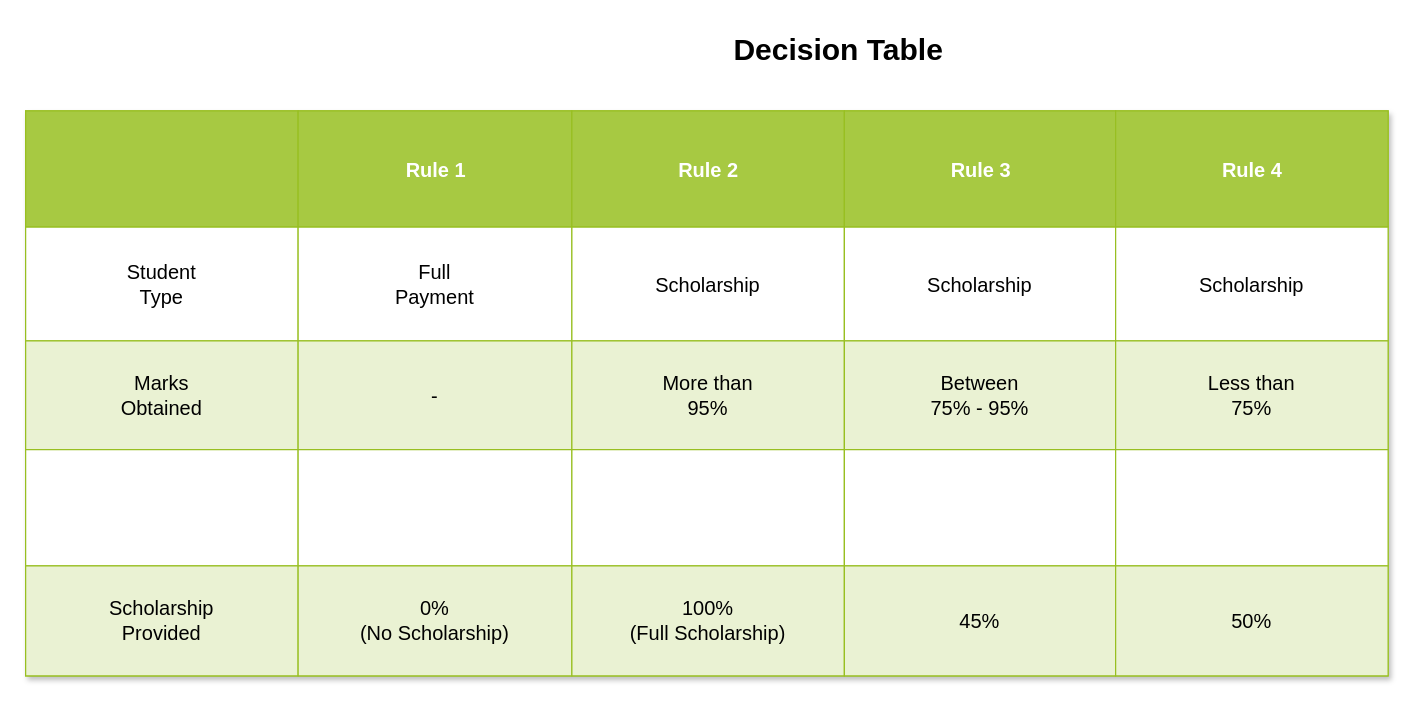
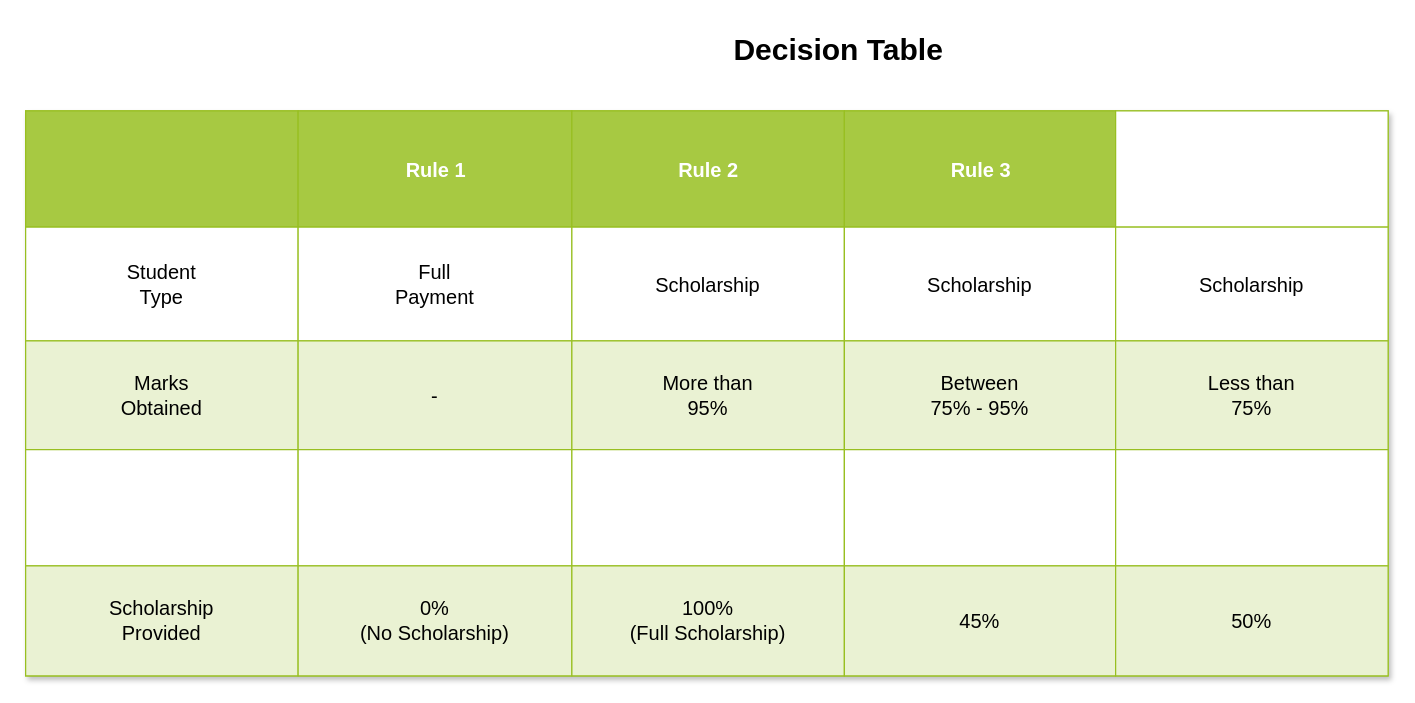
node "Rule 4": fillcolor #a7c942 -> #ffffff
